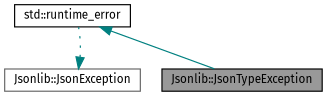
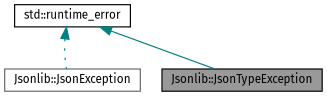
edge "std::runtime_error" -> "Jsonlib::JsonException": reversed
